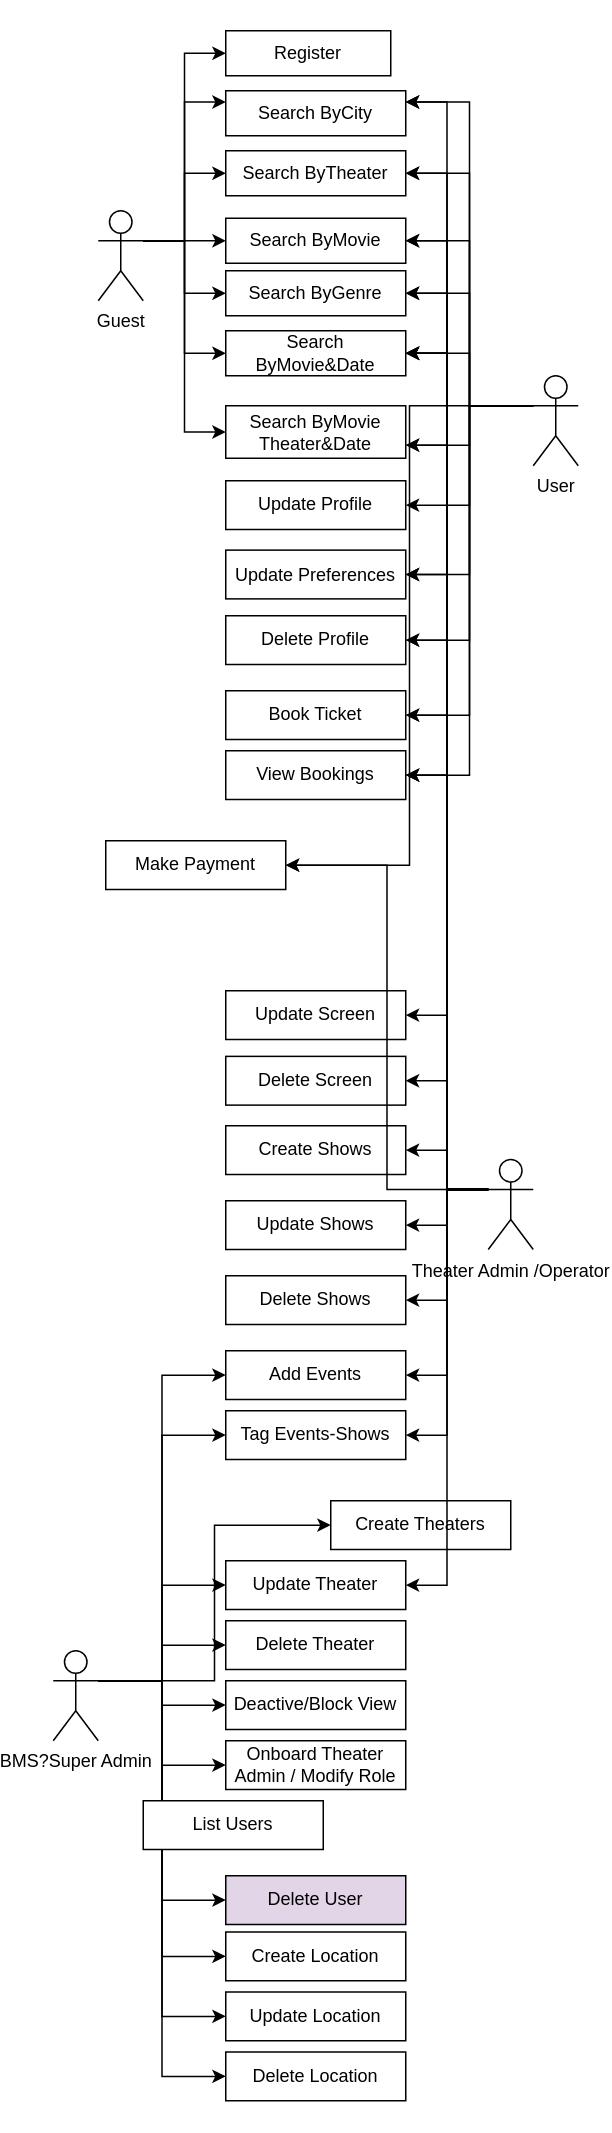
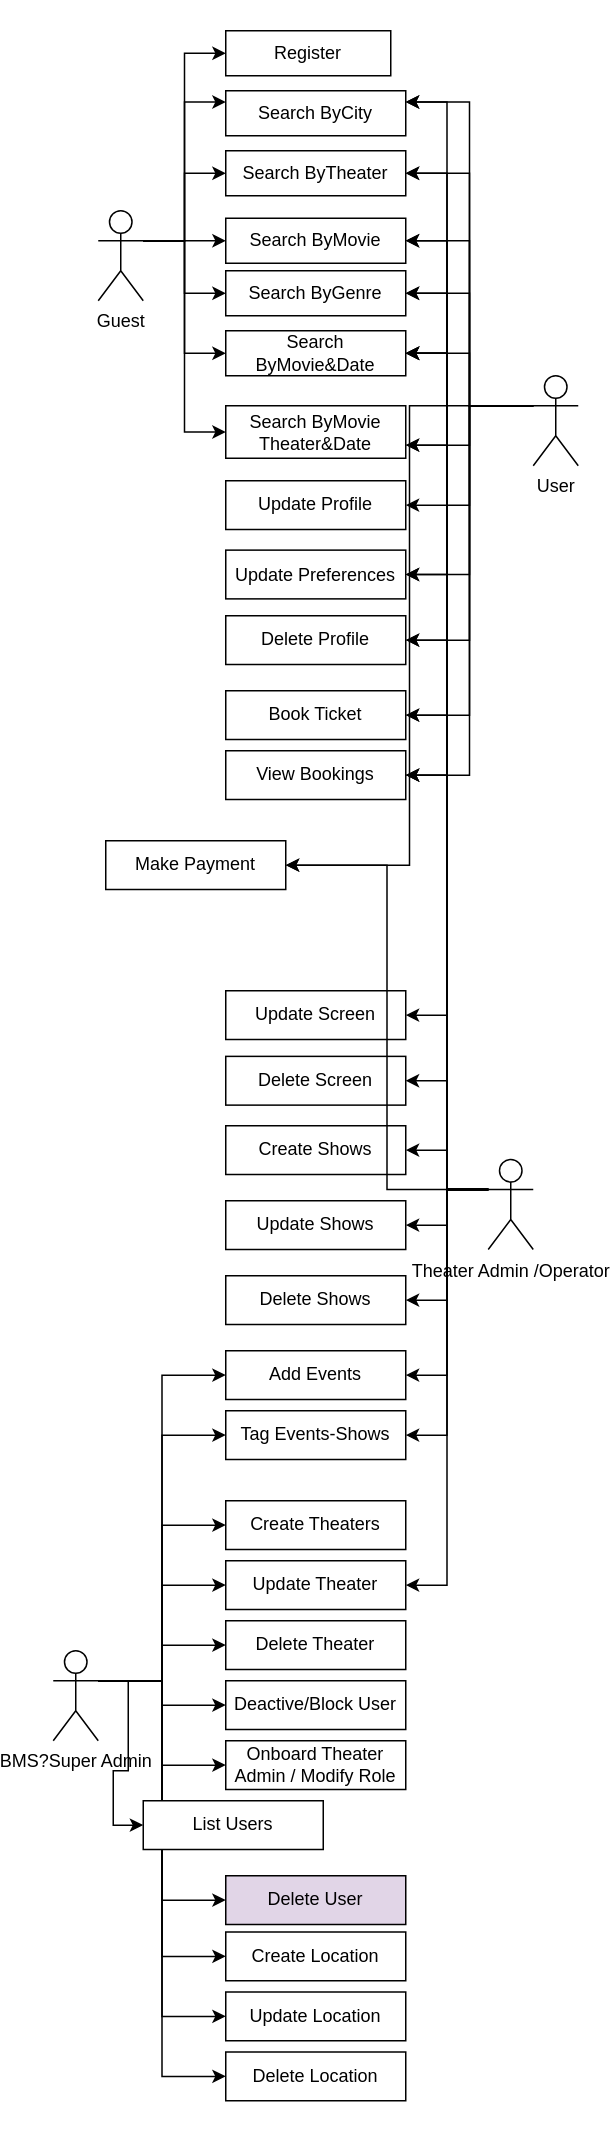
node "Create Theaters": moved (421, 1525) -> (316, 1525)
node "Deactive/Block View": label "Deactive/Block View" -> "Deactive/Block User"
edge "BMS?Super Admin" -> "List Users": added
